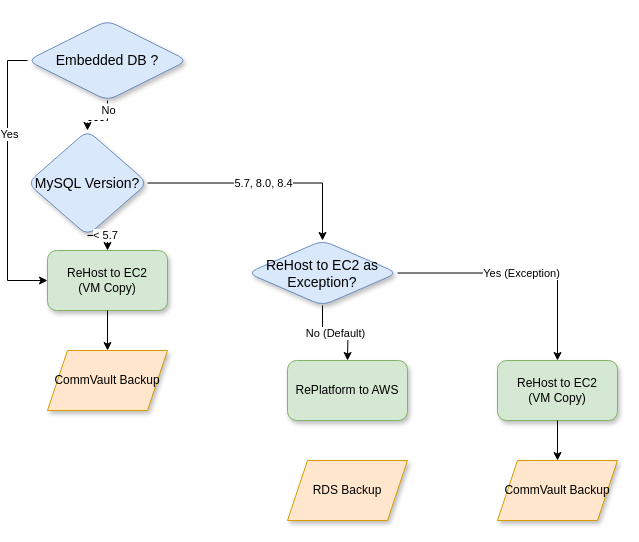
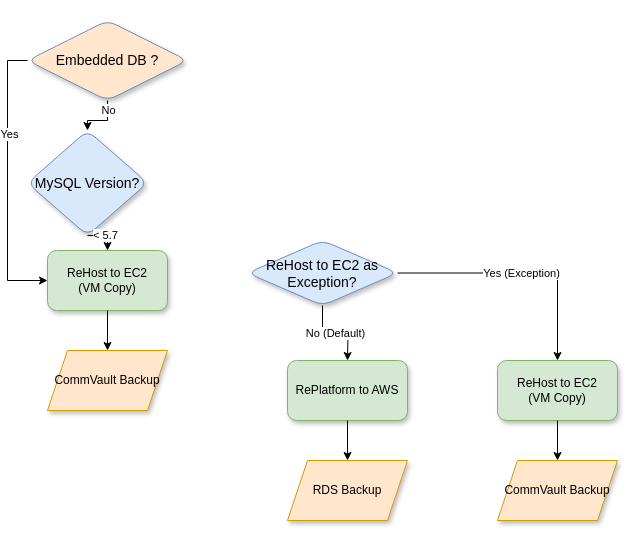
node "Embedded DB ?": fillcolor #dae8fc -> #ffe6cc
edge "Embedded DB ?" -> "MySQL Version?": style dashed -> solid
edge "MySQL Version?" -> "ReHost to EC2 as Exception?": removed, label "5.7, 8.0, 8.4"
edge "RePlatform to AWS" -> "RDS Backup": added
